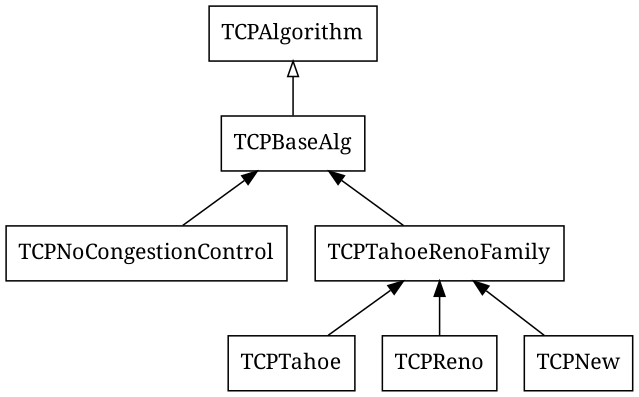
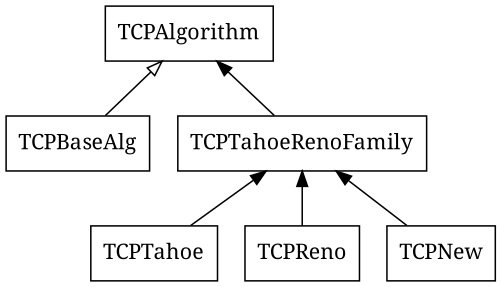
edge "TCPTahoeRenoFamily" -> "TCPBaseAlg": now "TCPTahoeRenoFamily" -> "TCPAlgorithm"
node "TCPNoCongestionControl": removed
